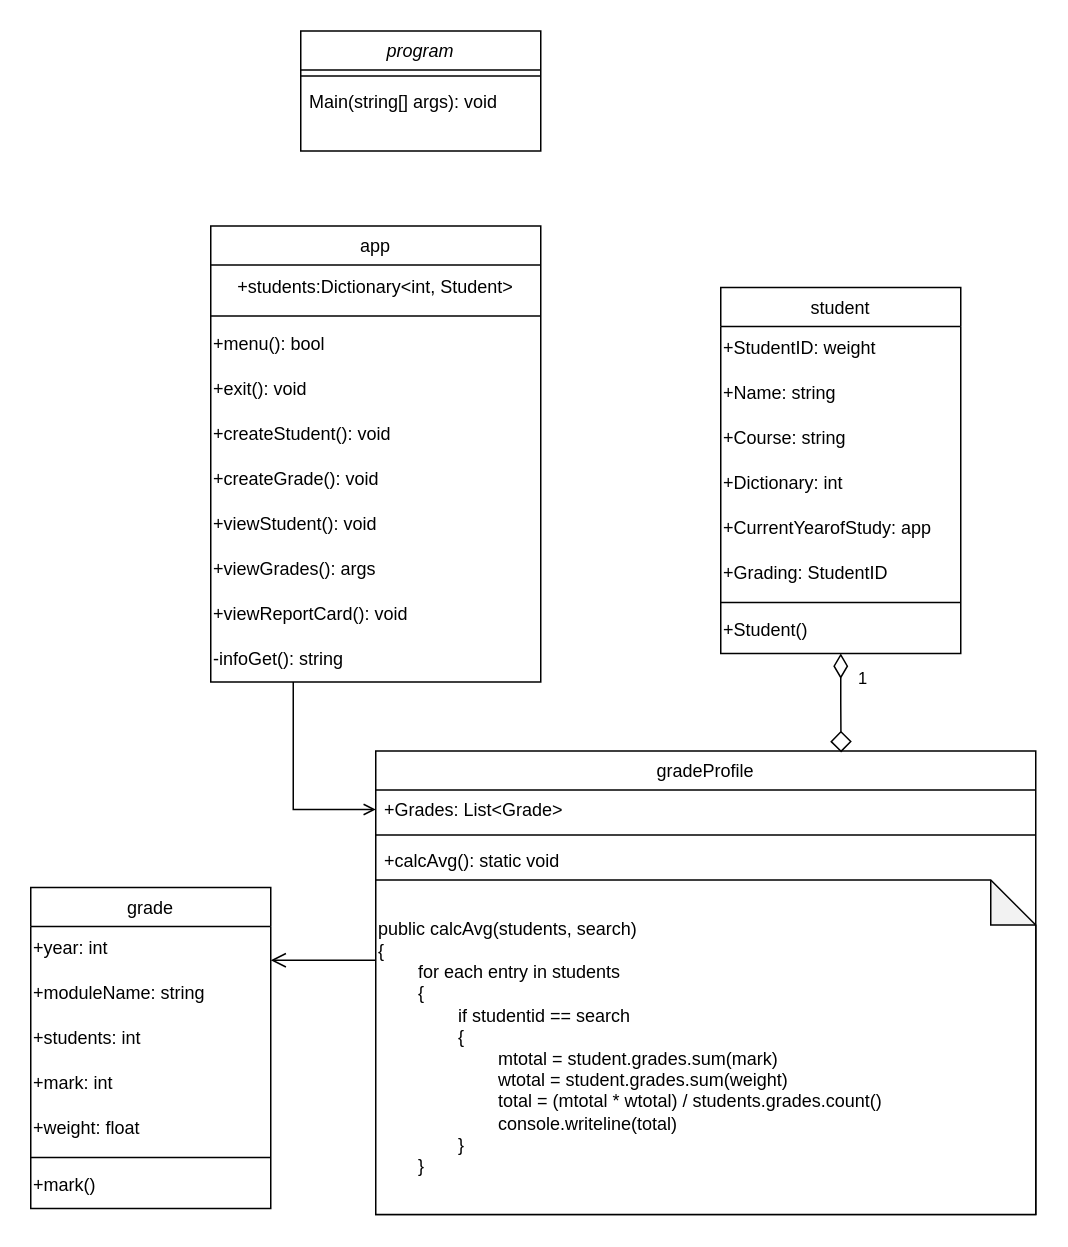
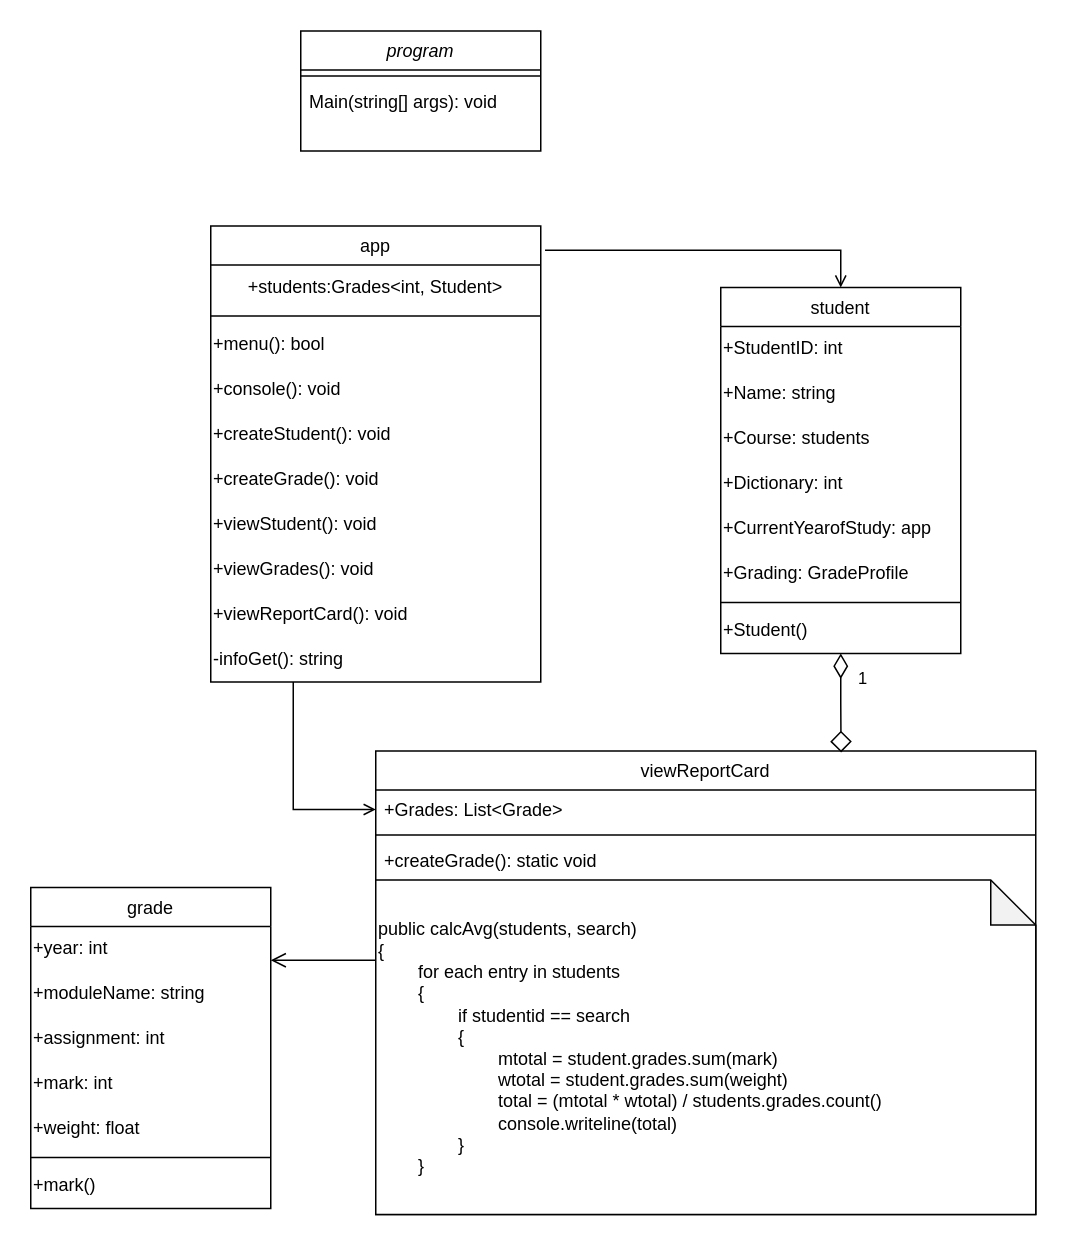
edge "app" -> "student": added
node "+students:Dictionary<int, Student>": label "+students:Dictionary<int, Student>" -> "+students:Grades<int, Student>"
node "+StudentID: weight": label "+StudentID: weight" -> "+StudentID: int"
node "+exit(): void": label "+exit(): void" -> "+console(): void"
node "+Course: string": label "+Course: string" -> "+Course: students"
node "+viewGrades(): args": label "+viewGrades(): args" -> "+viewGrades(): void"
node "+Grading: StudentID": label "+Grading: StudentID" -> "+Grading: GradeProfile"
node "gradeProfile": label "gradeProfile" -> "viewReportCard"
node "+calcAvg(): static void": label "+calcAvg(): static void" -> "+createGrade(): static void"
node "+students: int": label "+students: int" -> "+assignment: int"
